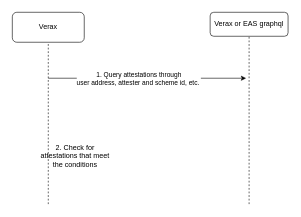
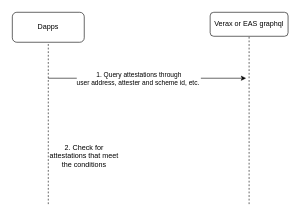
node "Verax": label "Verax" -> "Dapps"
node "2. Check for attestations that meet the conditions": moved (75, 156) -> (84, 156)
